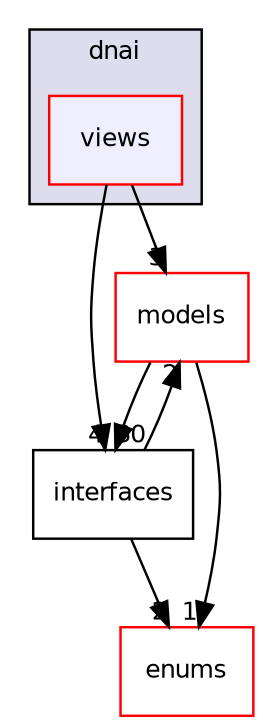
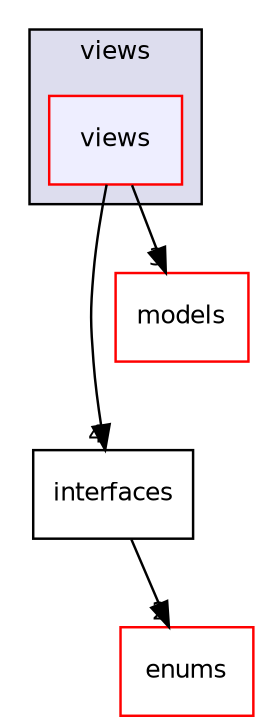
cluster "dnai": label "dnai" -> "views"
edge "models" -> "interfaces": removed
edge "interfaces" -> "models": removed
edge "models" -> "enums": removed
